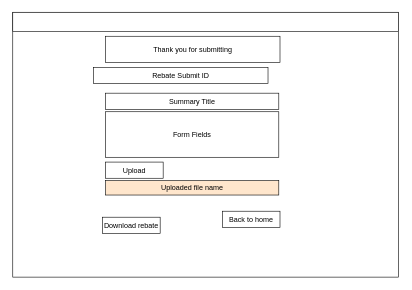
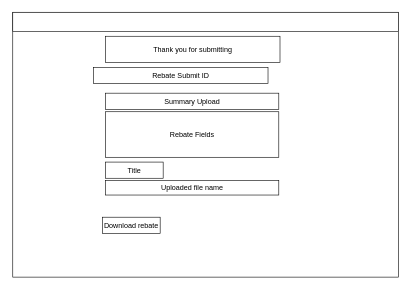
node "Summary Title": label "Summary Title" -> "Summary Upload"
node "Form Fields": label "Form Fields" -> "Rebate Fields"
node "Upload": label "Upload" -> "Title"
node "Uploaded file name": fillcolor #ffe6cc -> #ffffff
node "Back to home": removed
